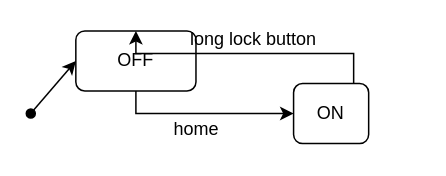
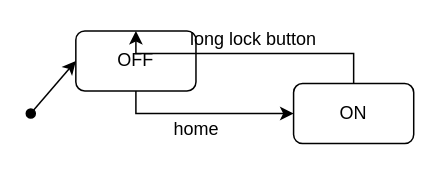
node "ON": size 75x60 -> 120x60
